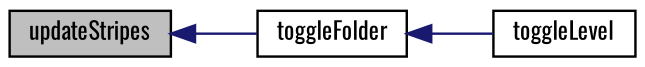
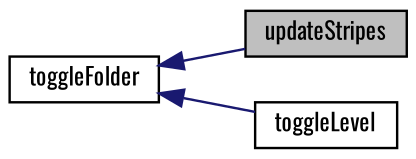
edge "toggleFolder" -> "updateStripes": reversed
